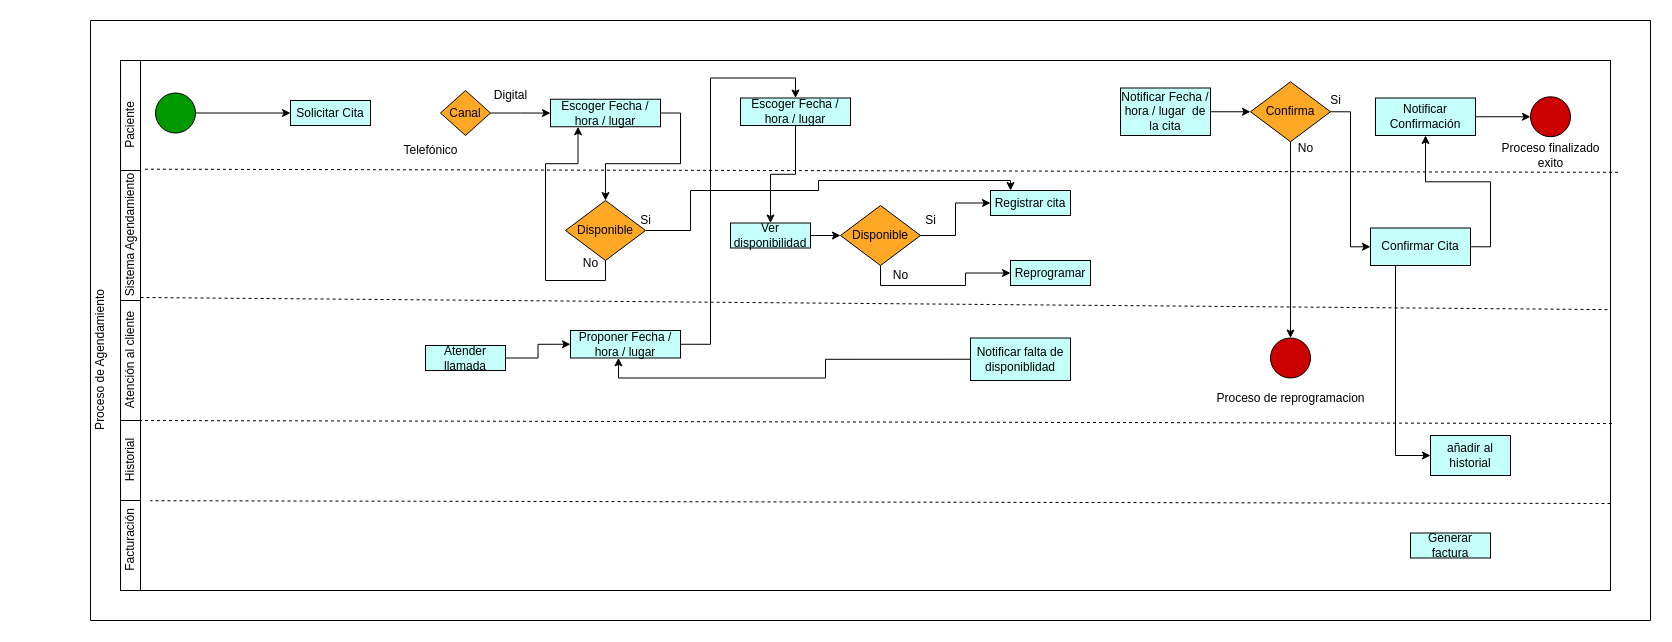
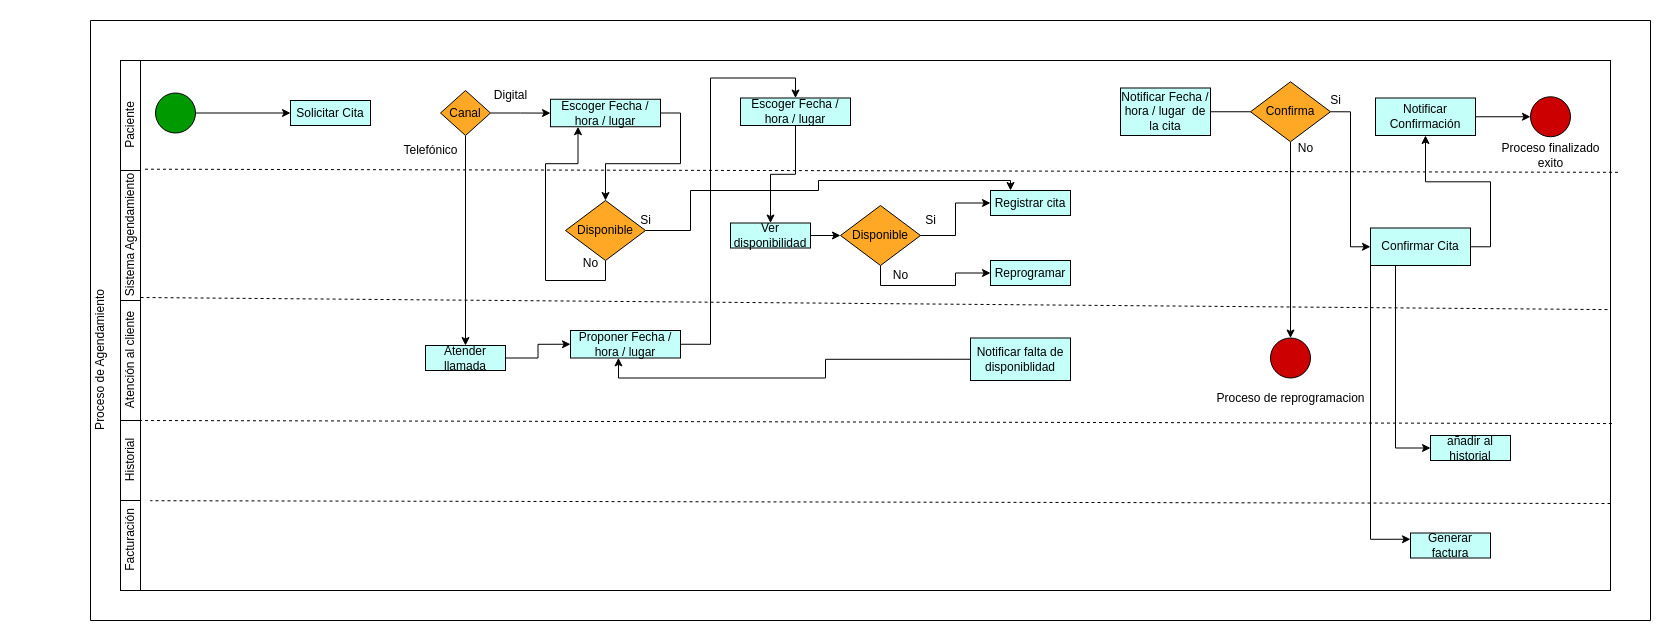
edge "Notificar Fecha / hora / lugar de la cita" -> "Confirma": arrowhead classic -> none
edge "Canal" -> "Atender llamada": added
node "Reprogramar": moved (1051, 273) -> (1031, 273)
edge "Confirmar Cita" -> "Generar factura": added
node "añadir al historial": size 80x40 -> 80x25
